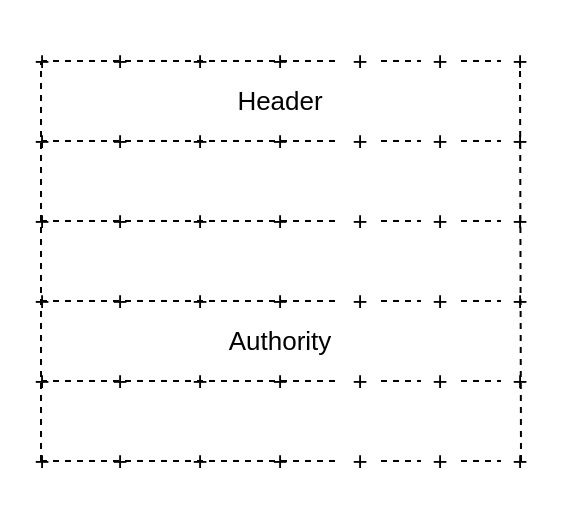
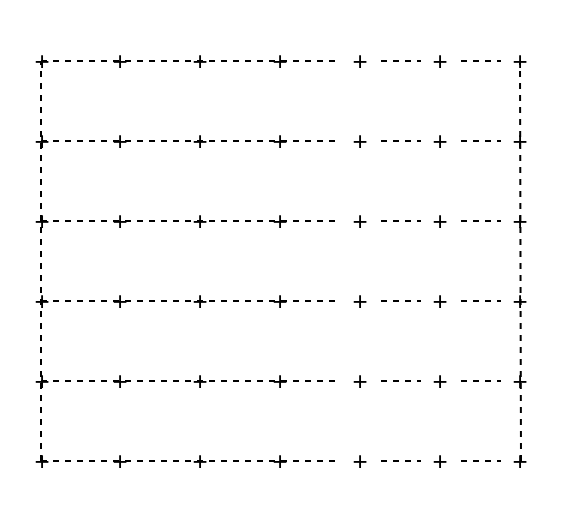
node "Header": removed
node "Authority": removed
